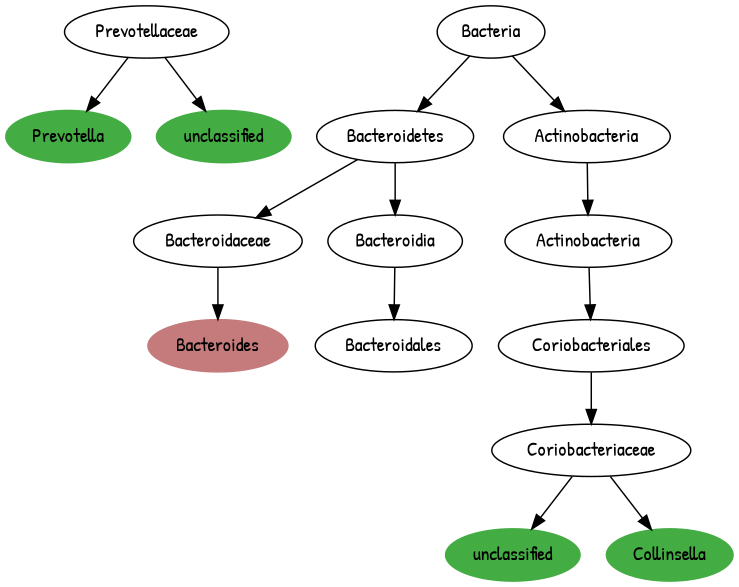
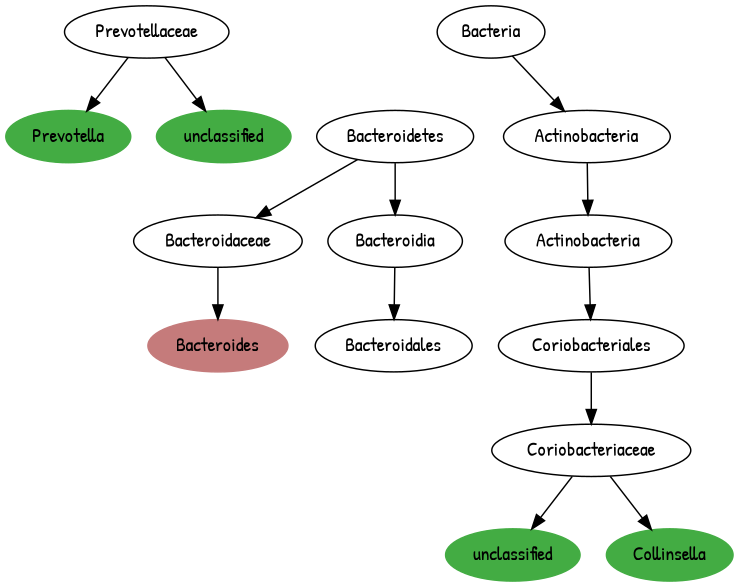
edge "Bacteria" -> "Bacteroidetes": removed
